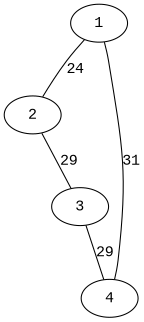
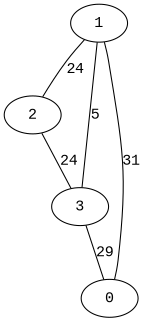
edge "1" -- "3": added, label "5"
edge "2" -- "3": label "29" -> "24"
node "4": label "4" -> "0"
